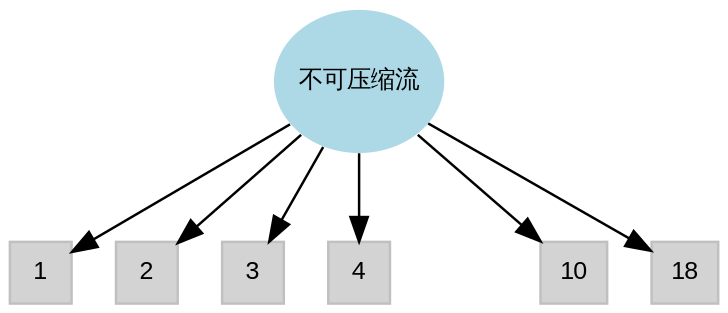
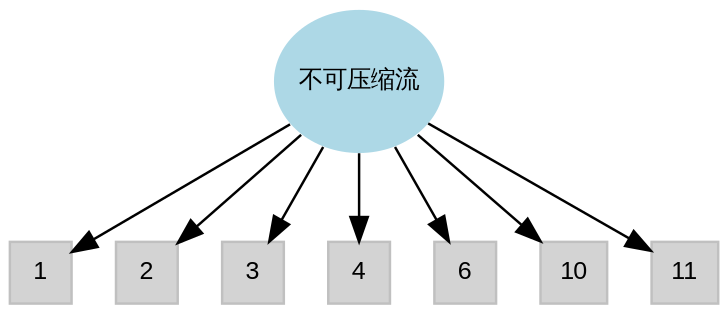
node "6": added
node "18": label "18" -> "11"
